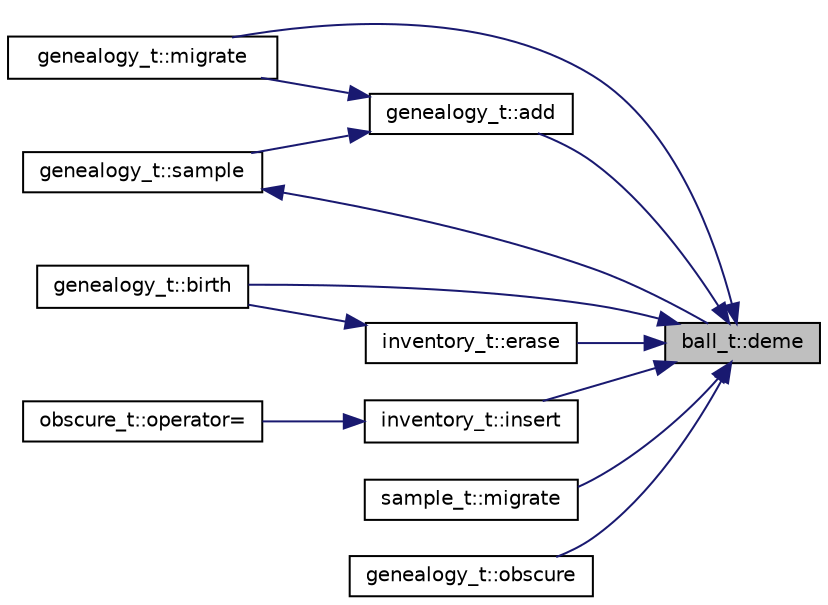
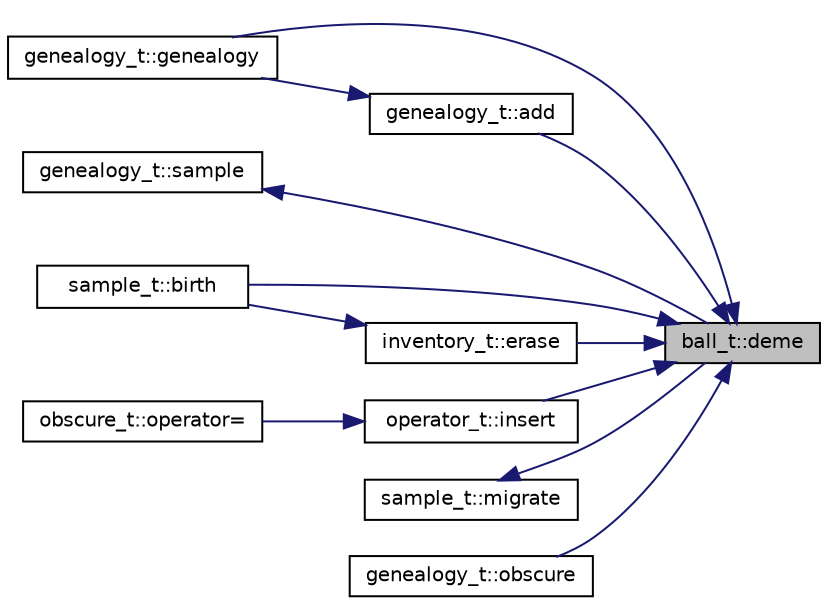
node "genealogy_t::migrate": label "genealogy_t::migrate" -> "genealogy_t::genealogy"
edge "genealogy_t::sample" -> "genealogy_t::add": removed
node "genealogy_t::birth": label "genealogy_t::birth" -> "sample_t::birth"
node "inventory_t::insert": label "inventory_t::insert" -> "operator_t::insert"
edge "sample_t::migrate" -> "ball_t::deme": reversed
